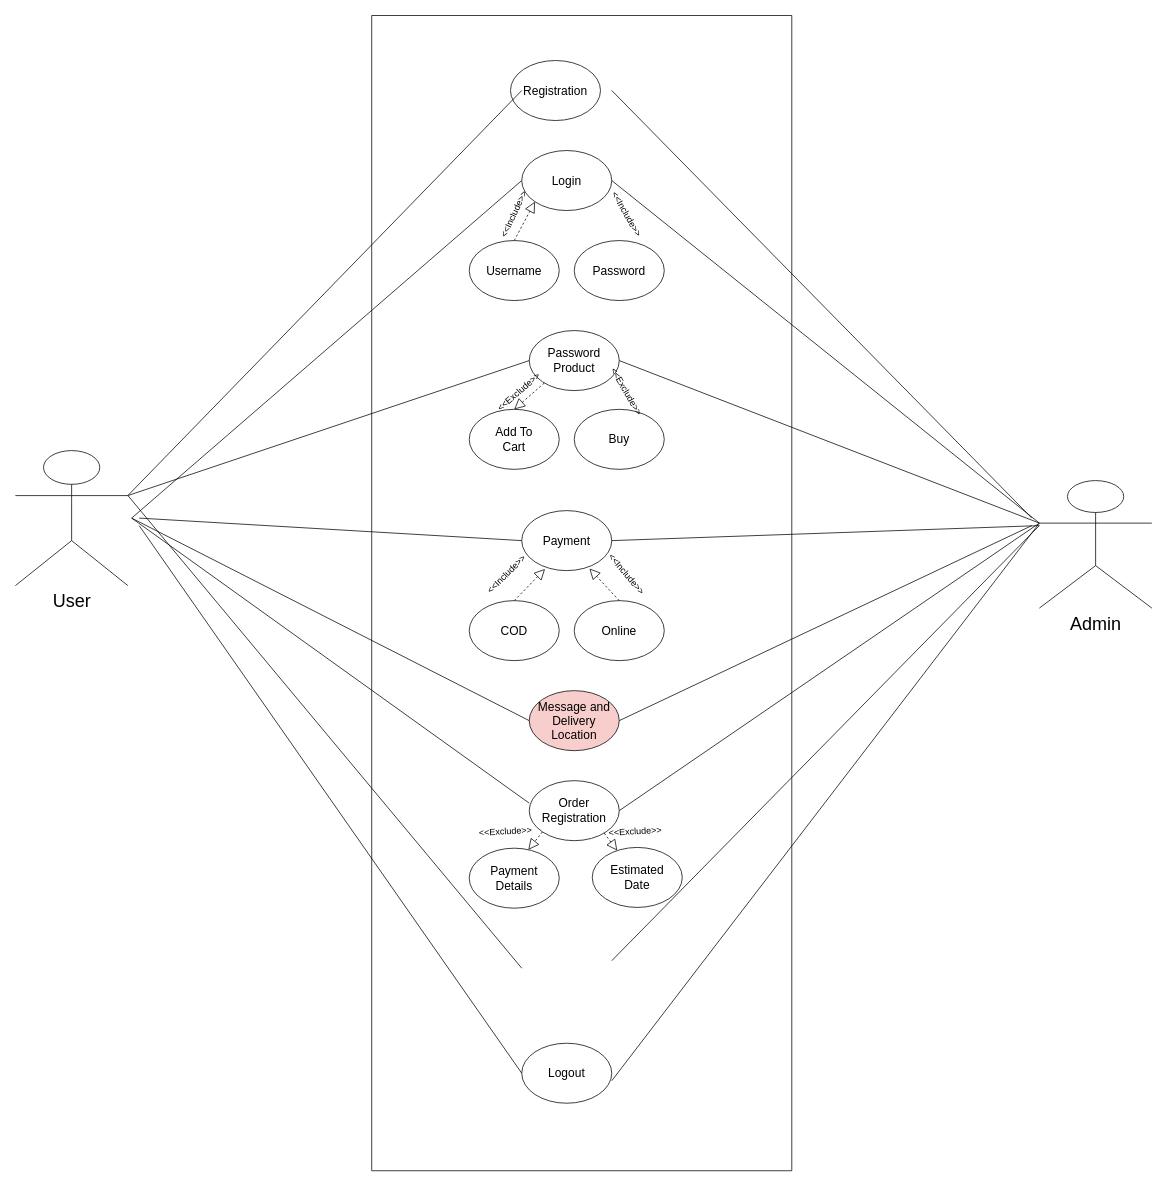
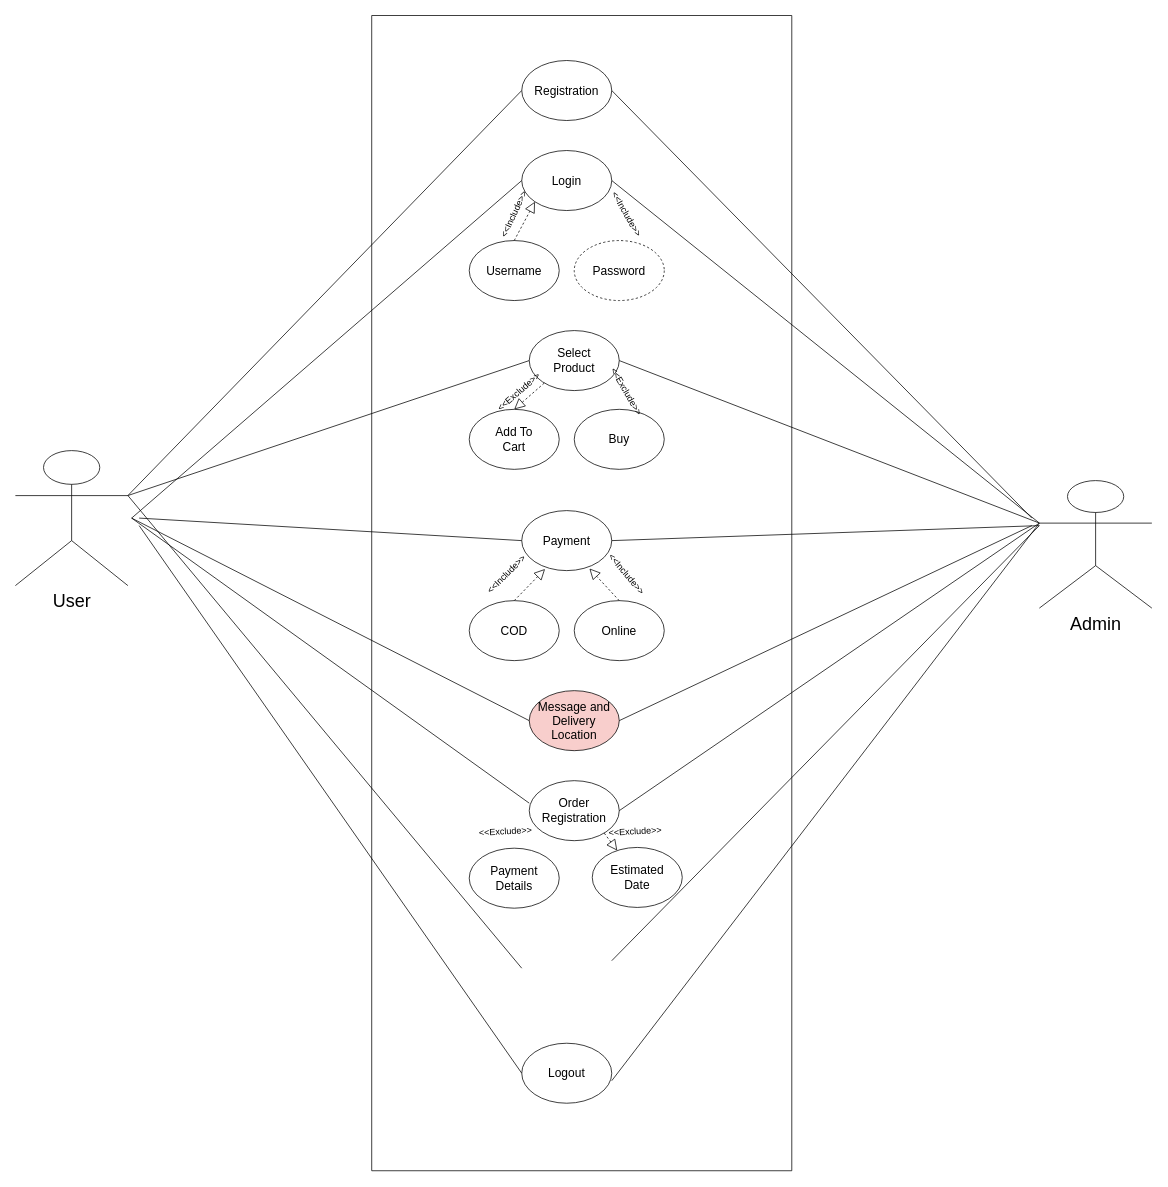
node "Registration": moved (555, 90) -> (567, 90)
node "Password": style solid -> dashed
node "Password Product": label "Password Product" -> "Select Product"
edge "Order Registration" -> "Payment Details": removed
